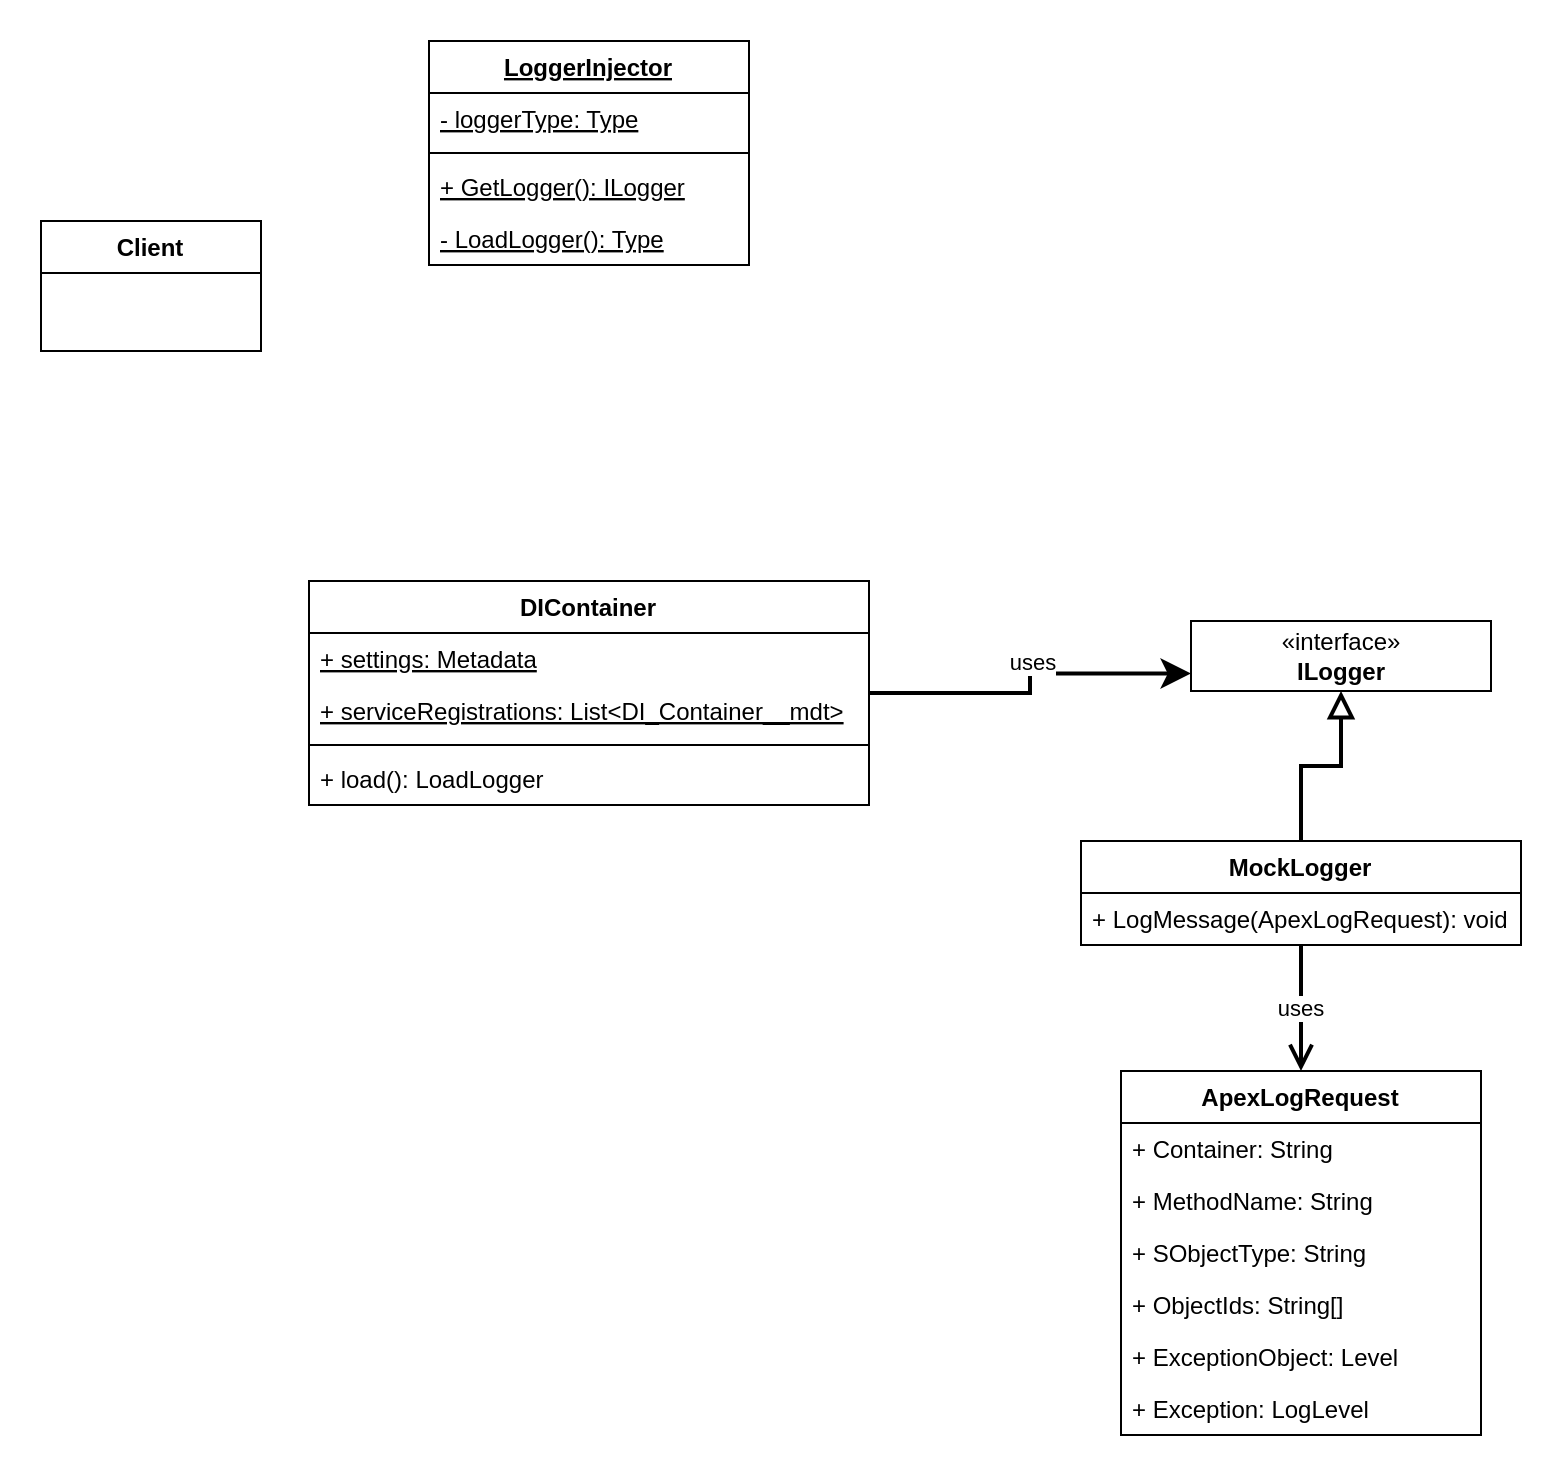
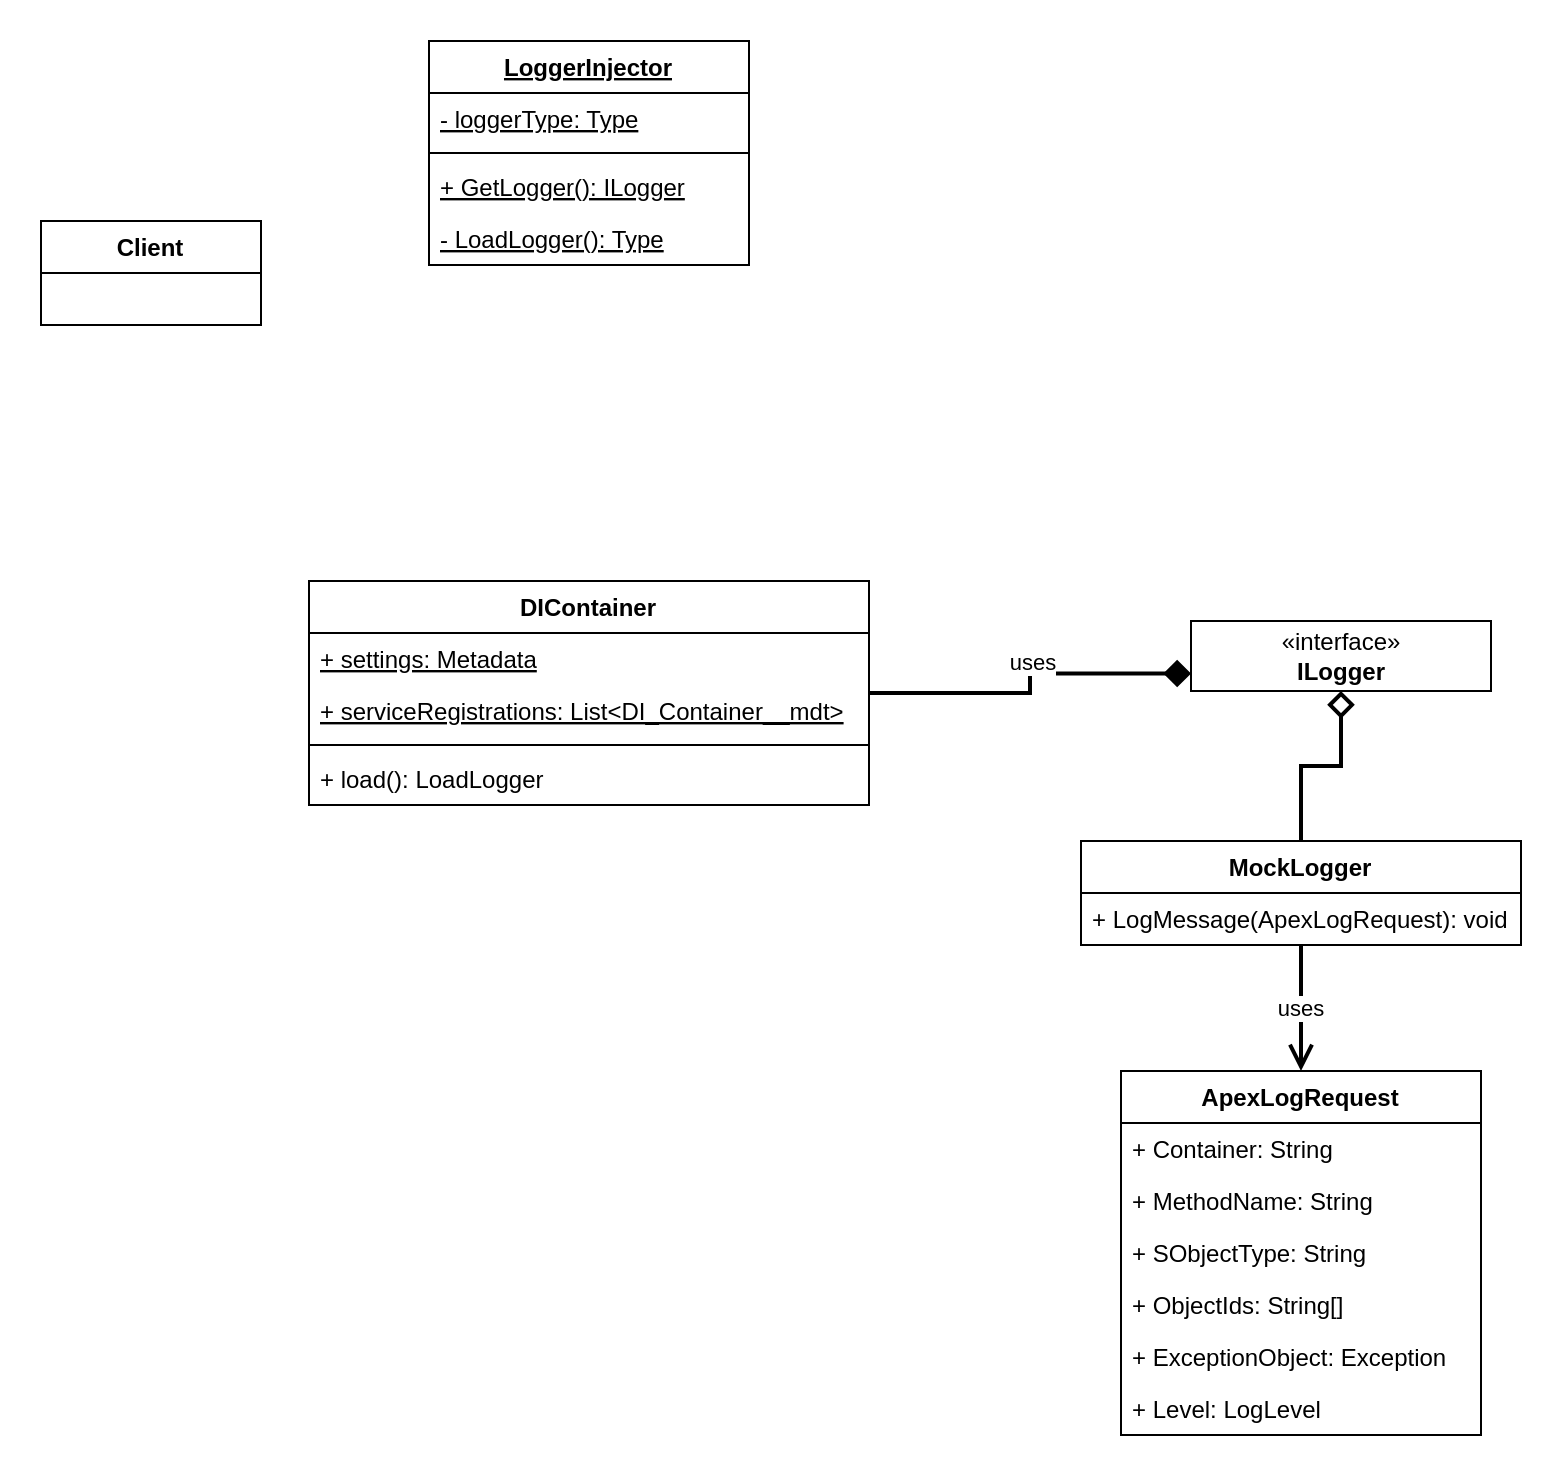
node "Client": size 220x130 -> 220x104
edge "DIContainer" -> "«interface» ILogger": arrowhead classic -> diamond
edge "MockLogger" -> "«interface» ILogger": arrowhead block -> diamond
node "+ ExceptionObject: Level": label "+ ExceptionObject: Level" -> "+ ExceptionObject: Exception"
node "+ Exception: LogLevel": label "+ Exception: LogLevel" -> "+ Level: LogLevel"
